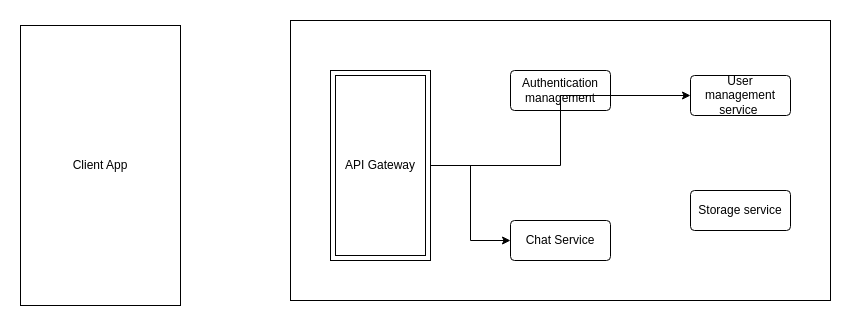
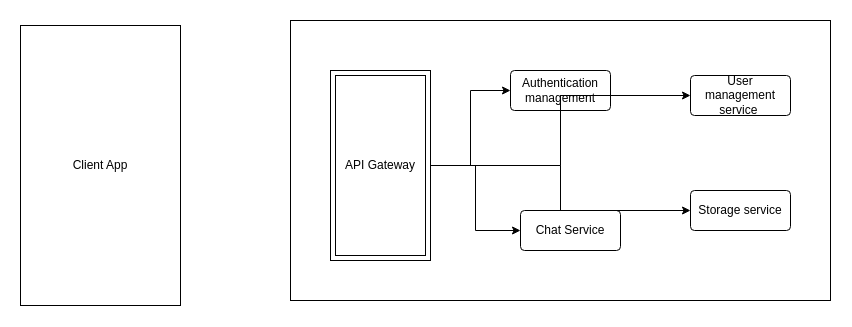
edge "API Gateway" -> "Authentication management": added
edge "API Gateway" -> "Storage service": added
node "Chat Service": moved (561, 241) -> (571, 231)
